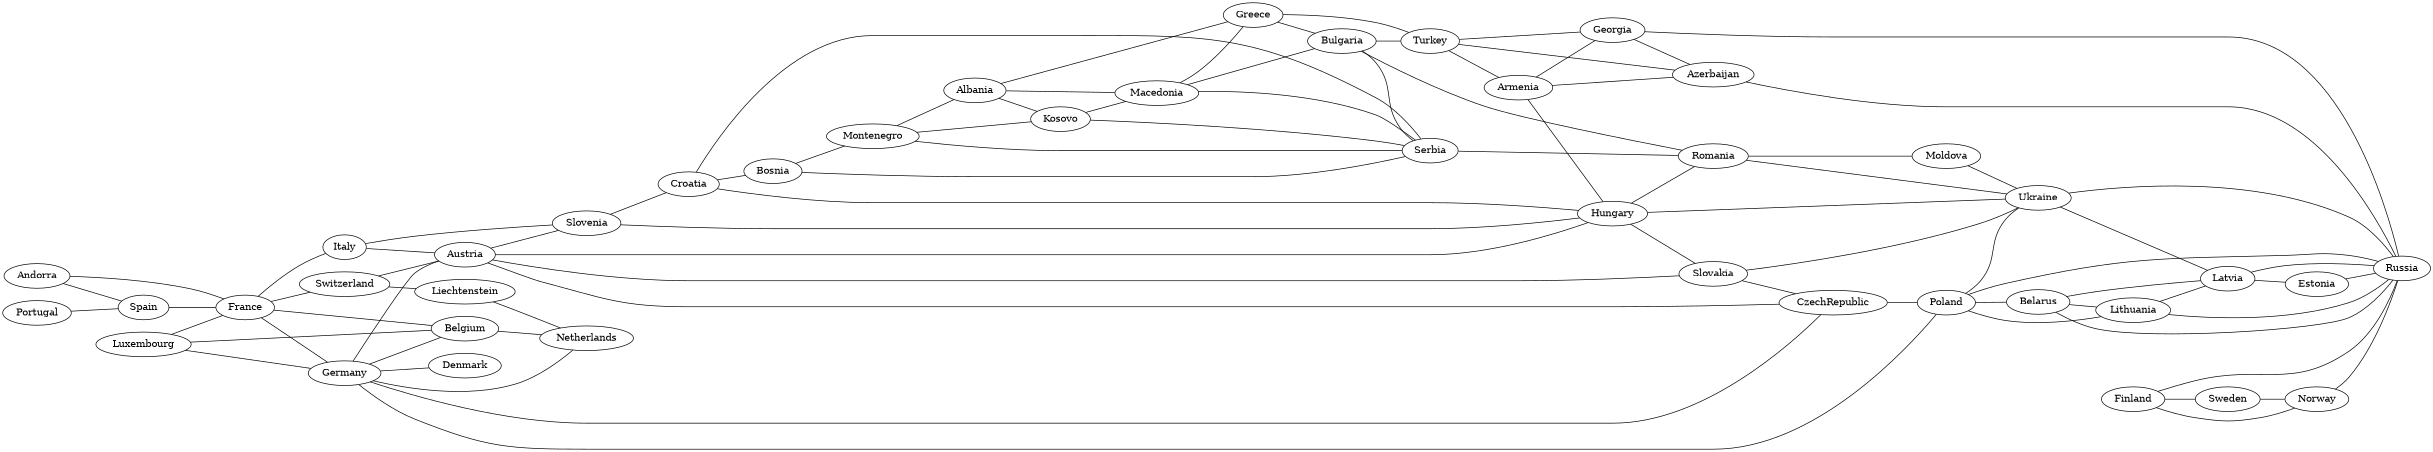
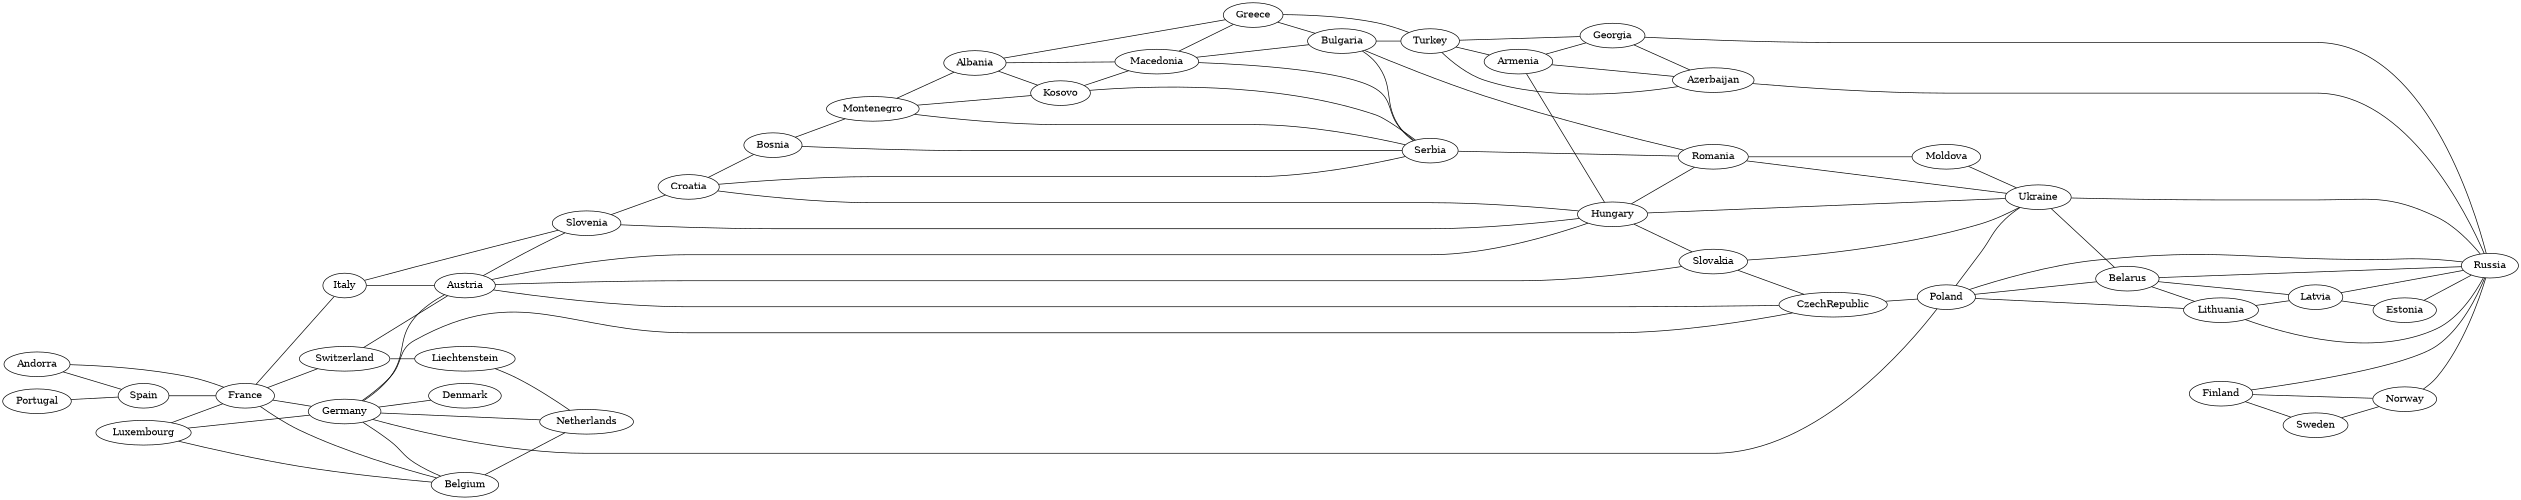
edge "Ukraine" -- "Latvia": now "Ukraine" -- "Belarus"
